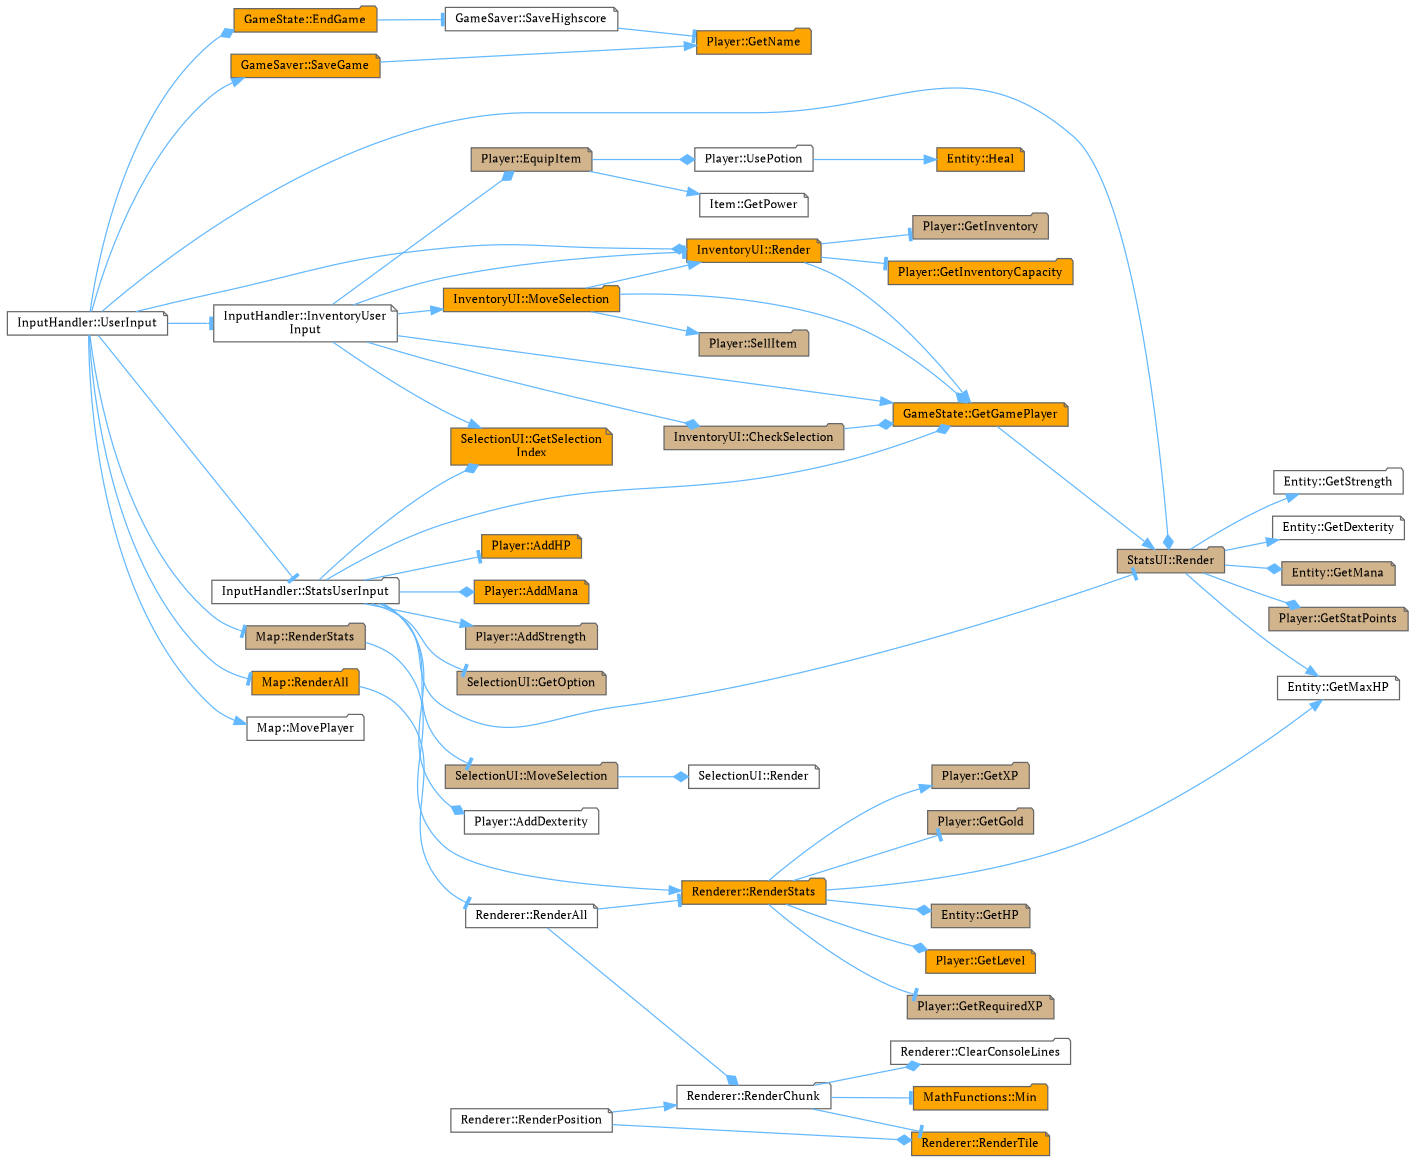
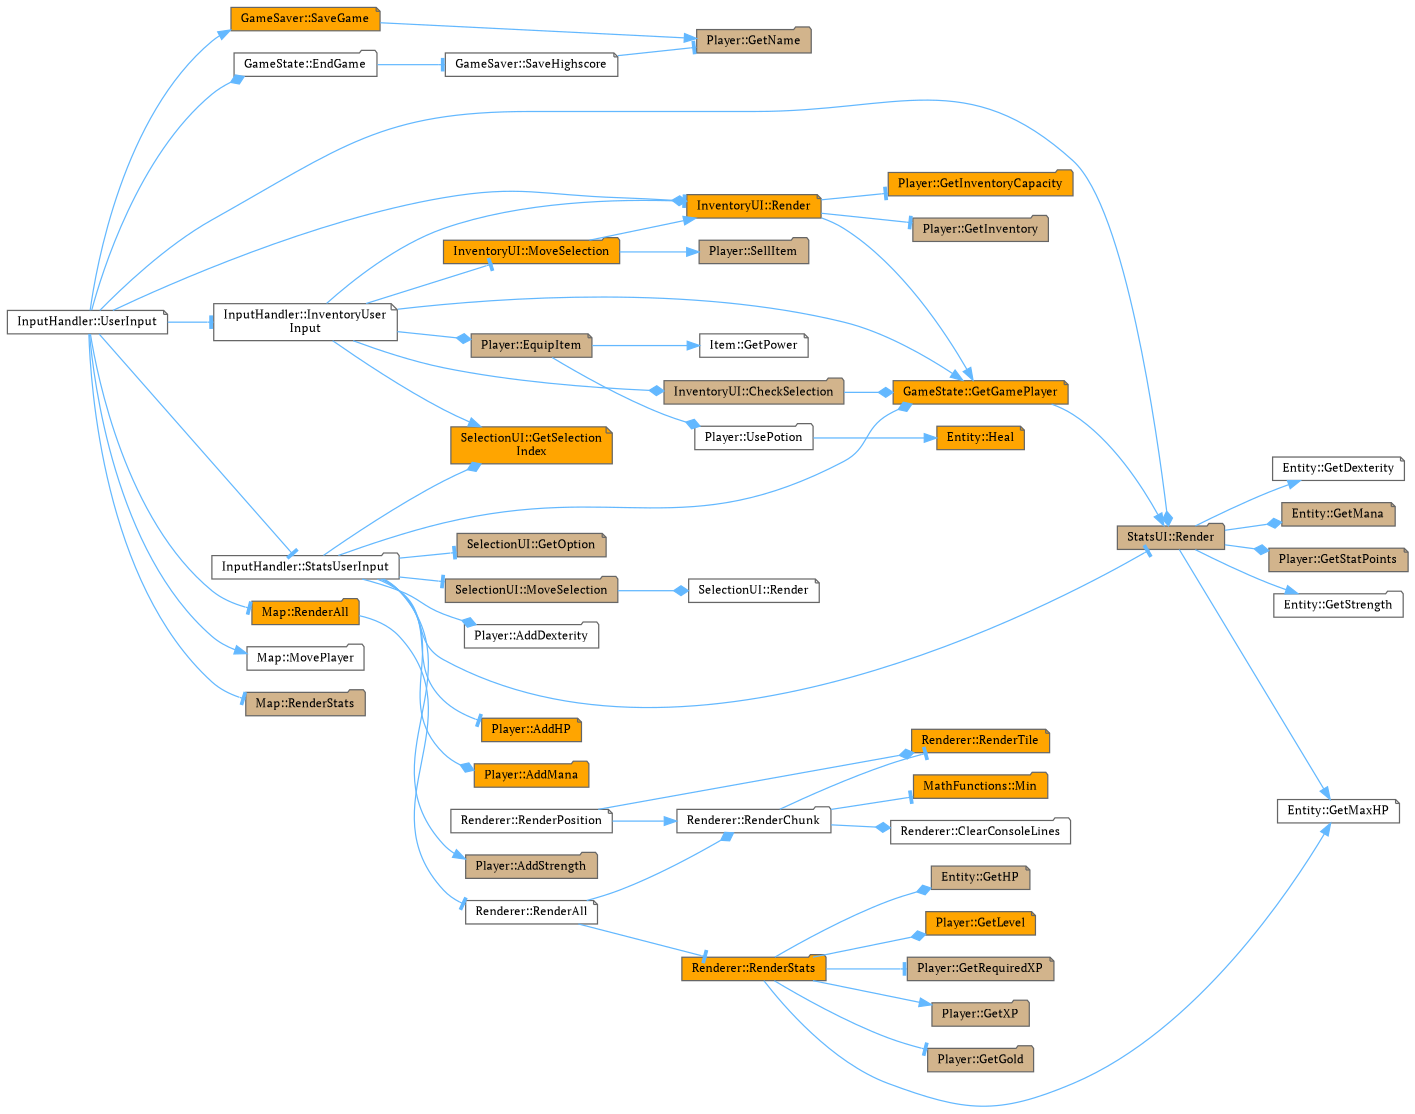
node "GameState::EndGame": fillcolor orange -> white
node "Player::GetName": fillcolor orange -> tan
edge "InventoryUI::MoveSelection" -> "GameState::GetGamePlayer": removed
edge "InputHandler::InventoryUser Input" -> "InventoryUI::MoveSelection": arrowhead normal -> tee
node "Player::AddMana": shape note -> folder
edge "Map::RenderStats" -> "Renderer::RenderStats": removed
